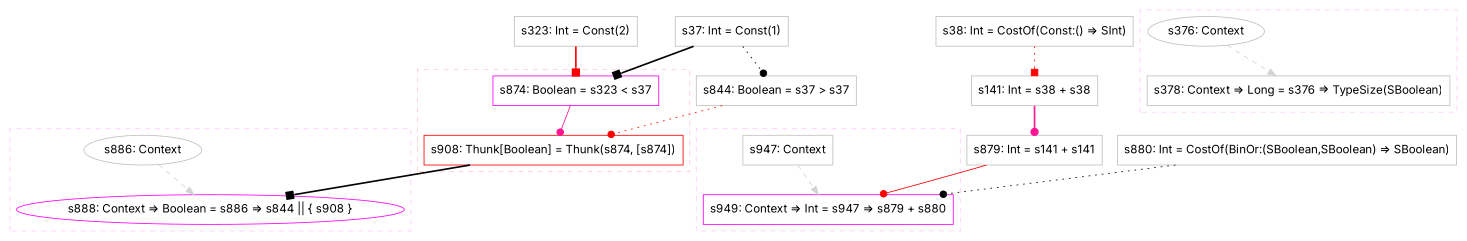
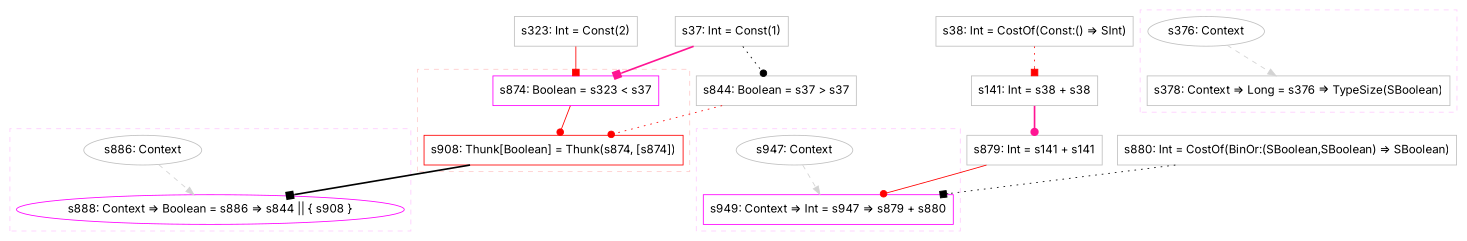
edge "s323: Int = Const(2)" -> "s874: Boolean = s323 < s37": style bold -> solid
edge "s37: Int = Const(1)" -> "s874: Boolean = s323 < s37": color black -> deeppink
edge "s874: Boolean = s323 < s37" -> "s908: Thunk[Boolean] = Thunk(s874, [s874])": color deeppink -> red
node "s947: Context": shape box -> ellipse
edge "s880: Int = CostOf(BinOr:(SBoolean,SBoolean) => SBoolean)" -> "s949: Context => Int = s947 => s879 + s880": arrowhead dot -> box
